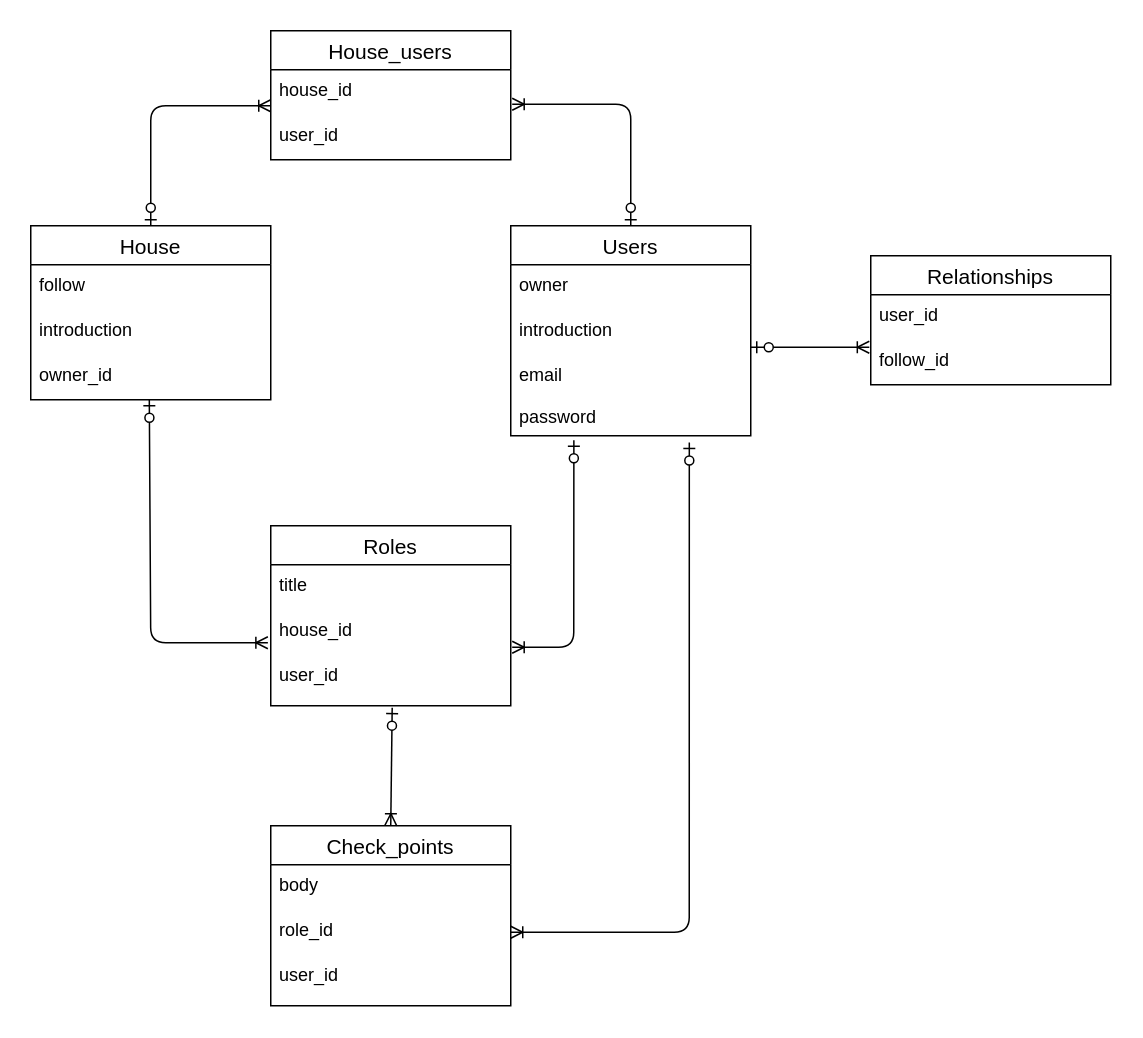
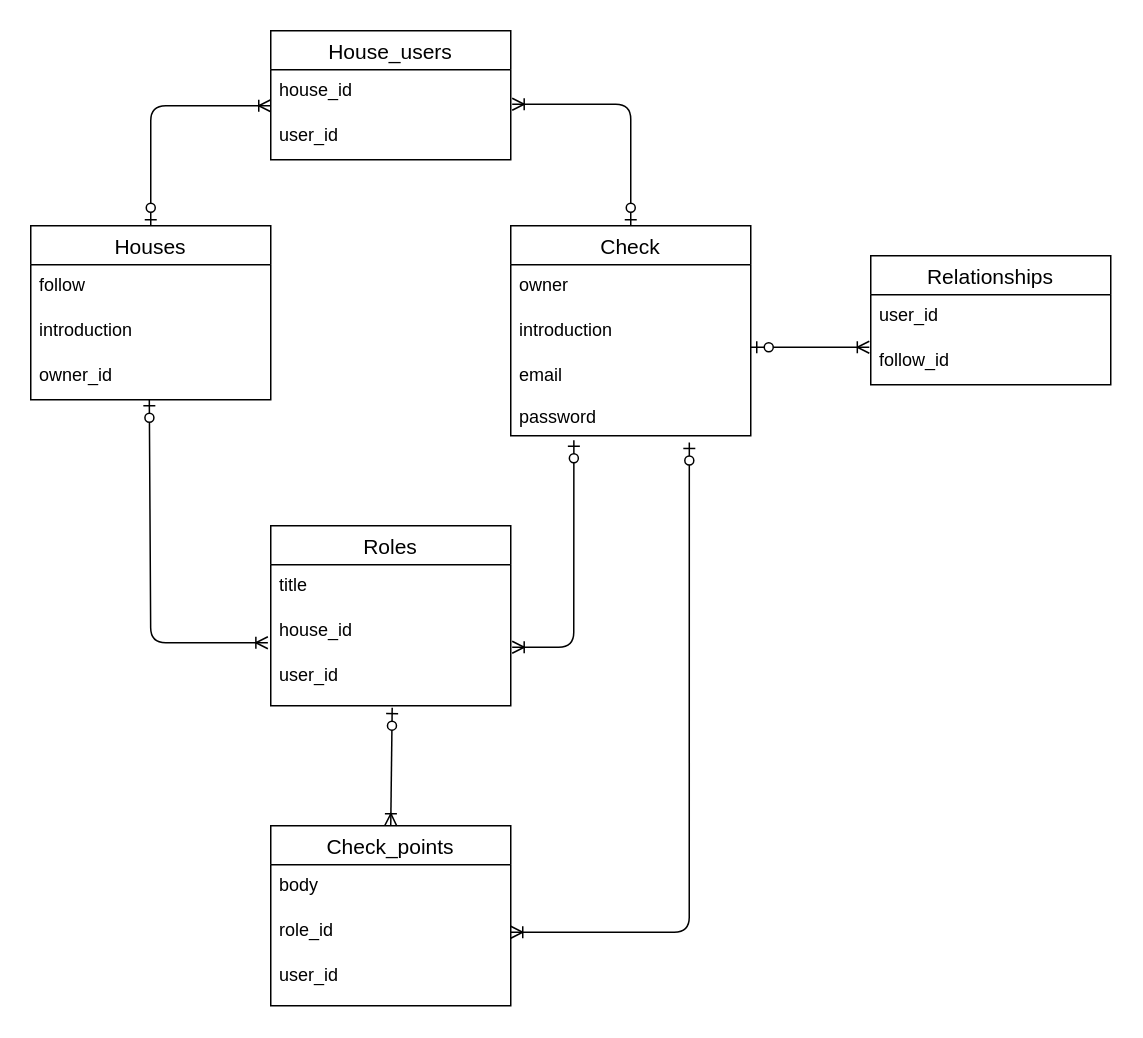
node "House": label "House" -> "Houses"
node "Users": label "Users" -> "Check"
